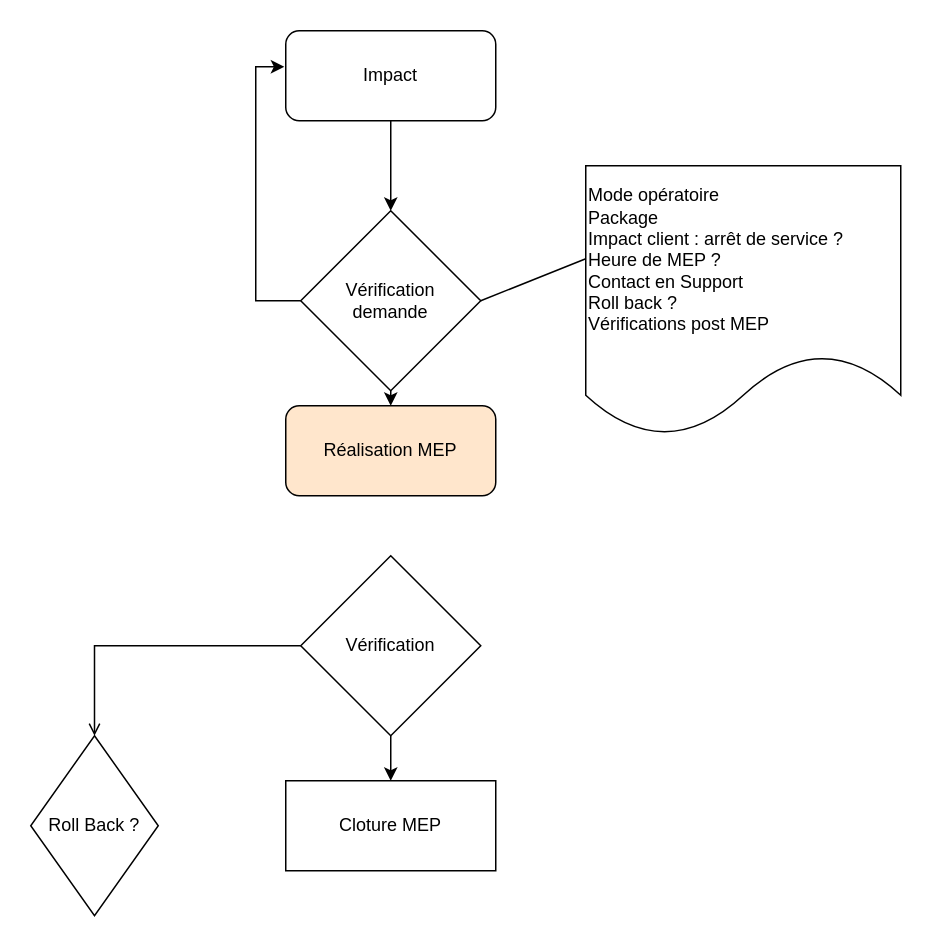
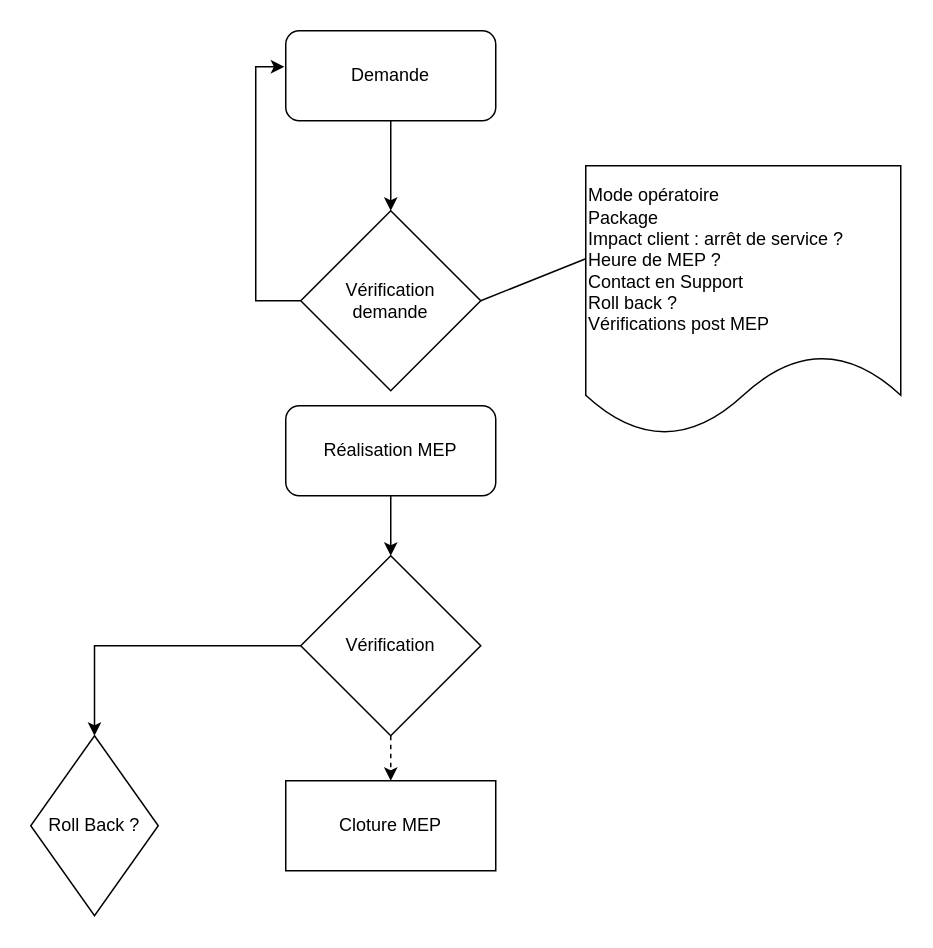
node "Impact": label "Impact" -> "Demande"
edge "Vérification demande" -> "Réalisation MEP": removed
node "Réalisation MEP": fillcolor #ffe6cc -> #ffffff
edge "Réalisation MEP" -> "Vérification": added
edge "Vérification" -> "Roll Back ?": arrowhead open -> classic
edge "Vérification" -> "Cloture MEP": style solid -> dashed
